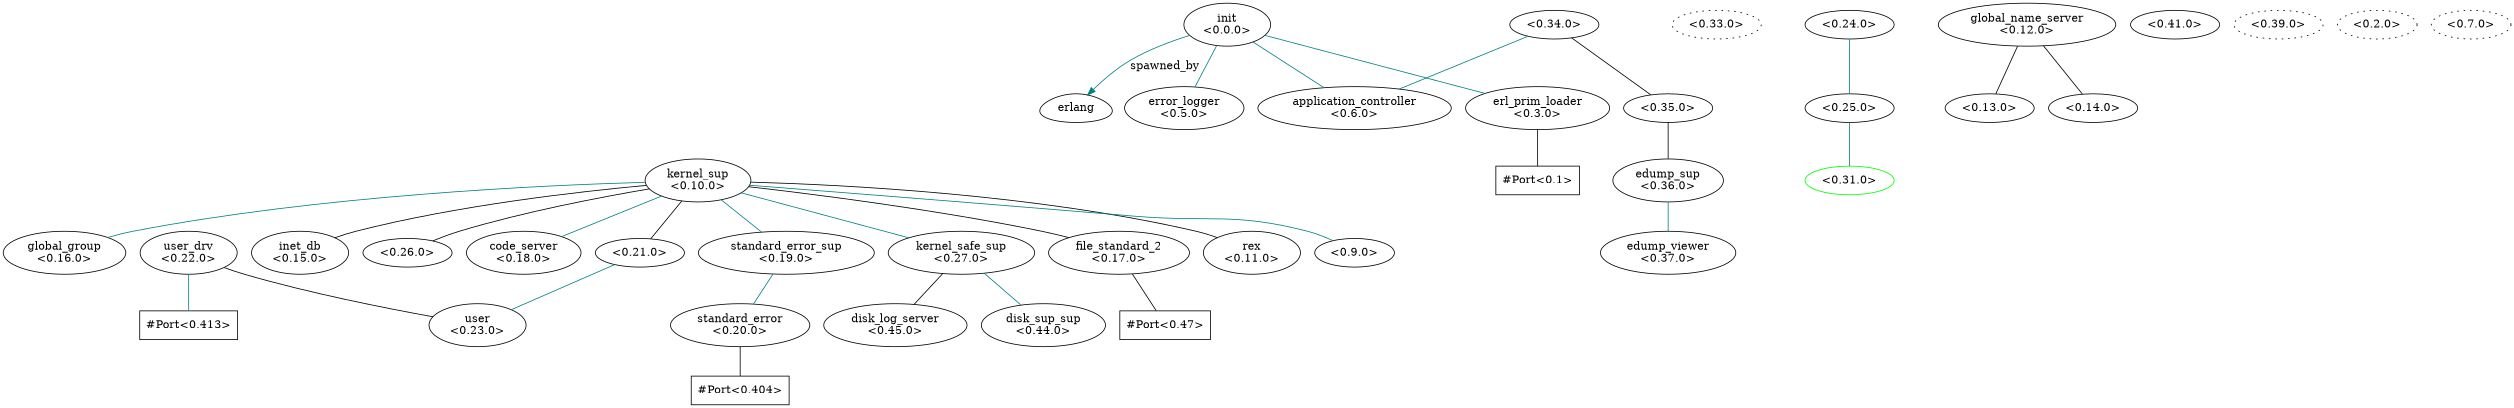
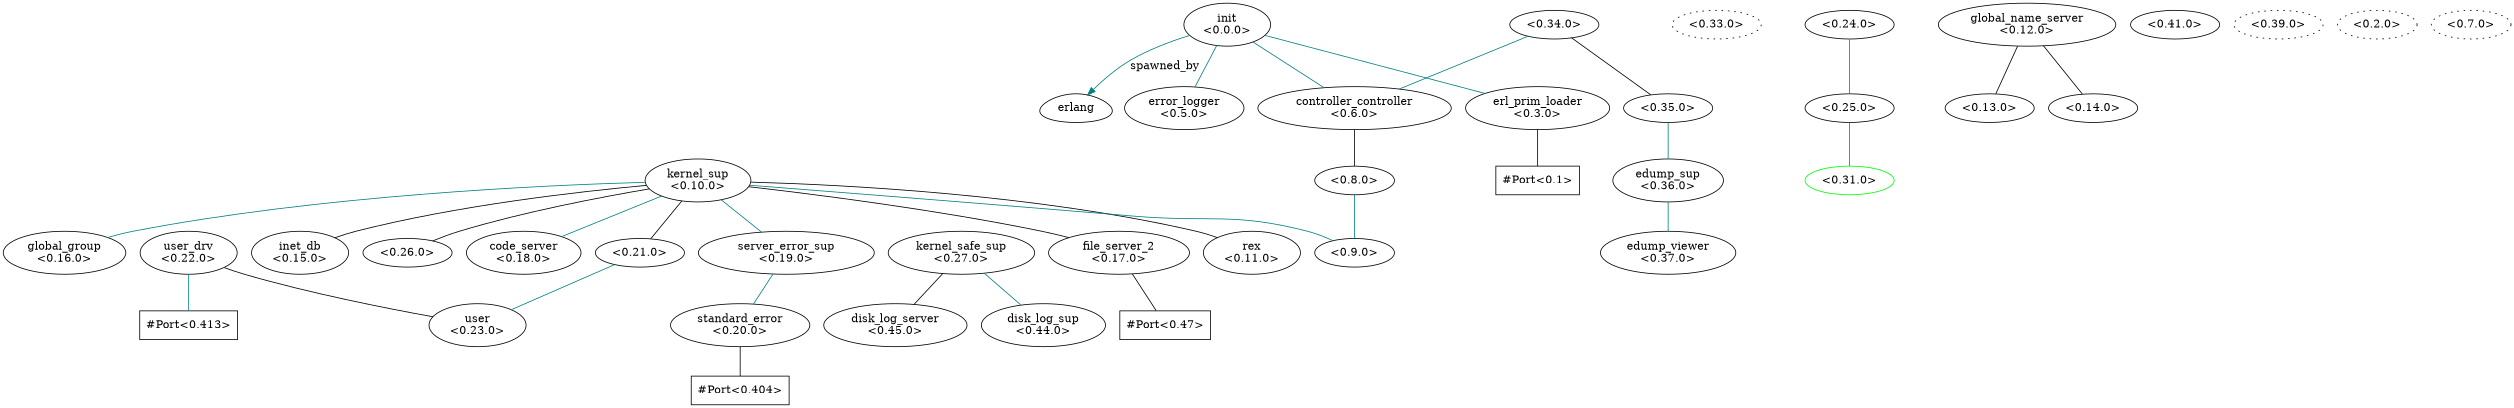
node "application_controller <0.6.0>": label "application_controller <0.6.0>" -> "controller_controller <0.6.0>"
edge "<0.35.0>" -- "edump_sup <0.36.0>": color black -> teal
node "<0.8.0>": added
edge "kernel_sup <0.10.0>" -- "kernel_safe_sup <0.27.0>": removed
node "standard_error_sup <0.19.0>": label "standard_error_sup <0.19.0>" -> "server_error_sup <0.19.0>"
node "file_standard_2 <0.17.0>": label "file_standard_2 <0.17.0>" -> "file_server_2 <0.17.0>"
node "disk_sup_sup <0.44.0>": label "disk_sup_sup <0.44.0>" -> "disk_log_sup <0.44.0>"
